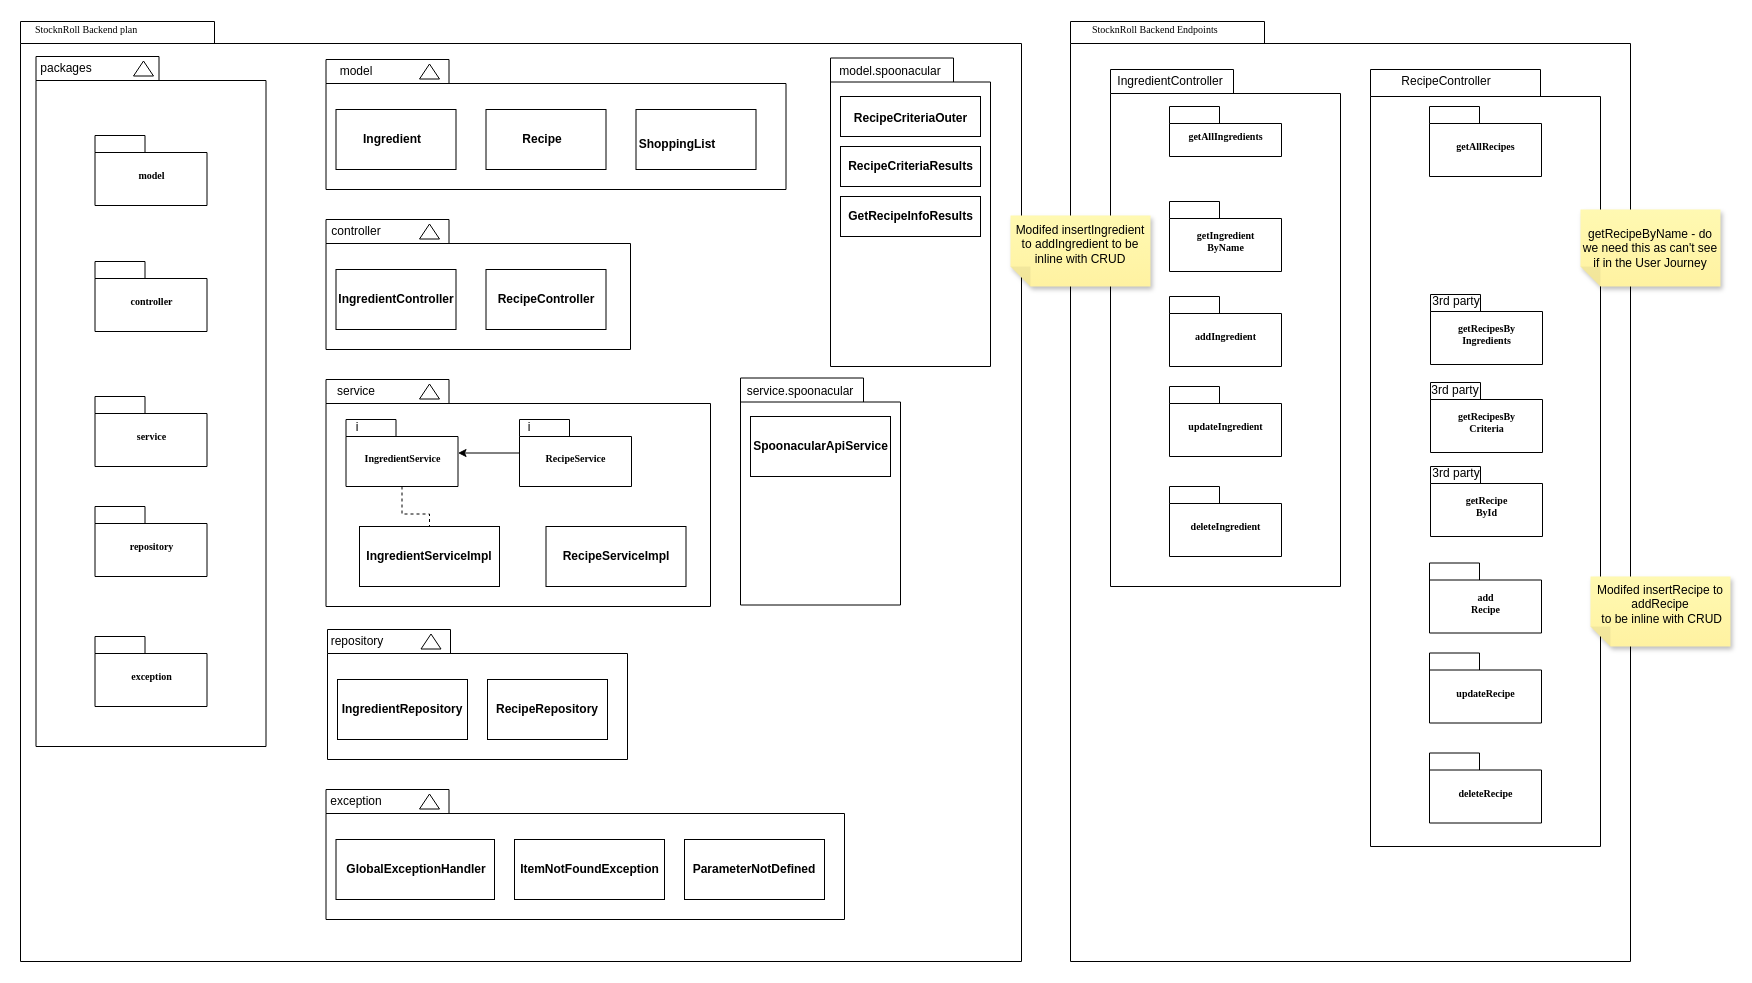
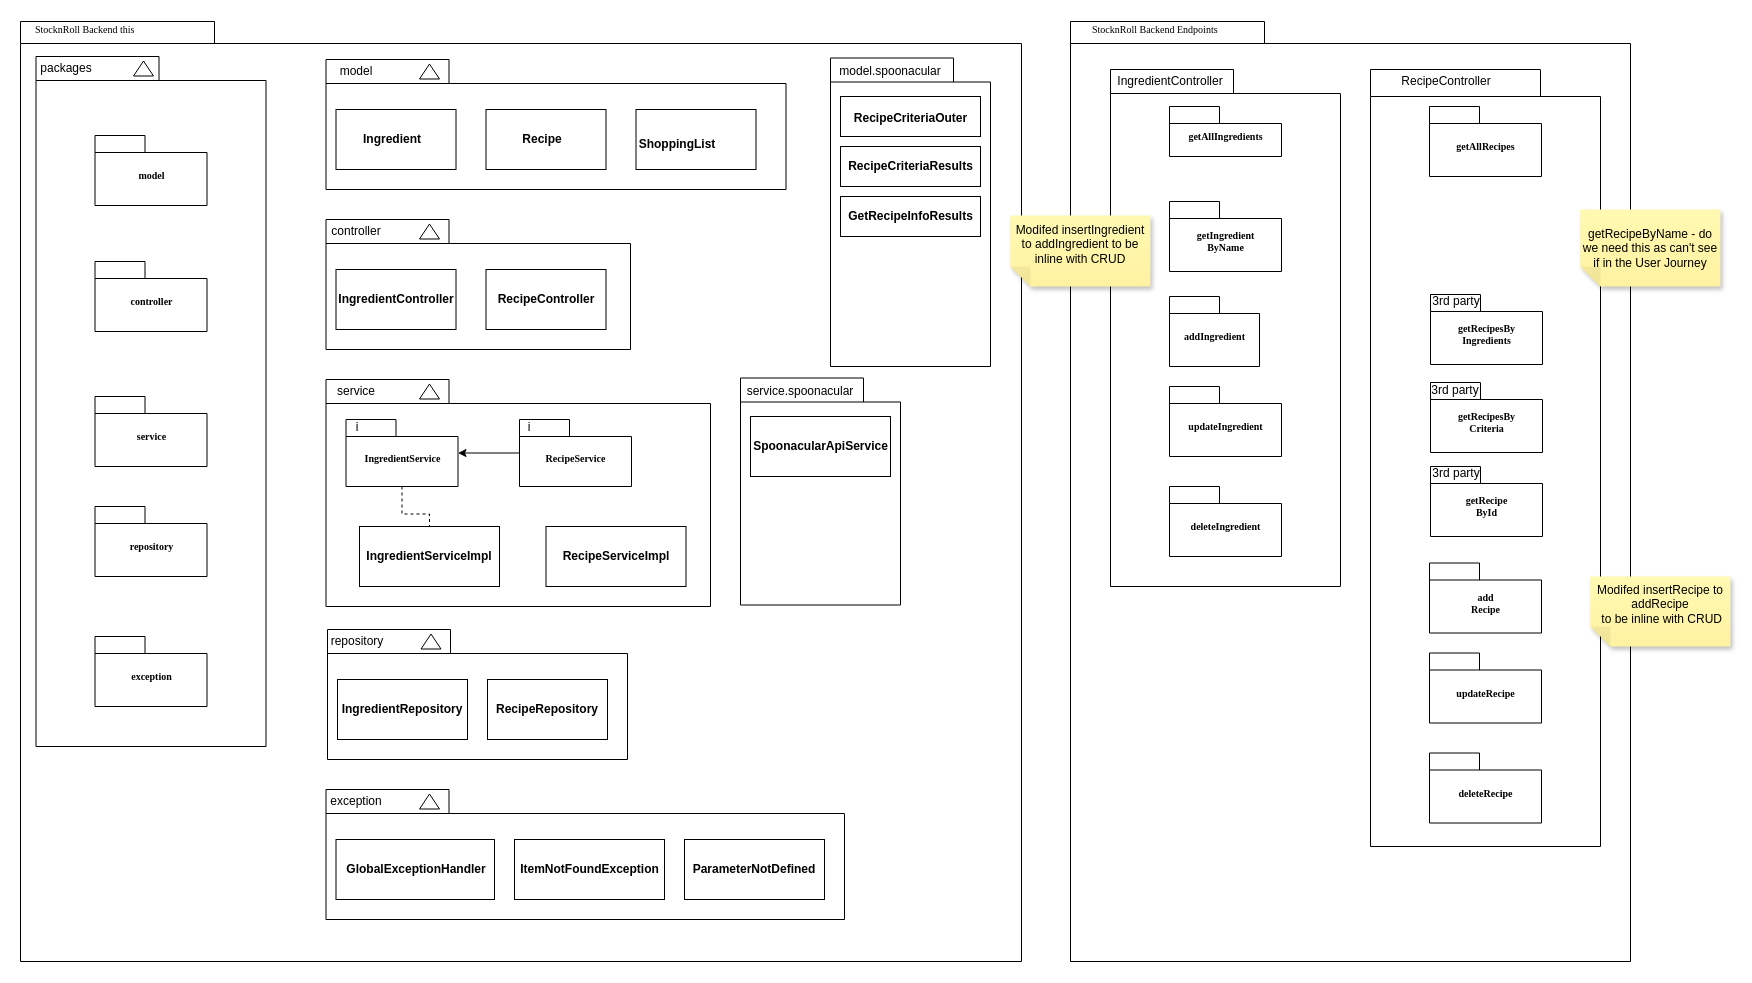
node "StocknRoll Backend plan": label "StocknRoll Backend plan" -> "StocknRoll Backend this"
node "addIngredient": size 112x70 -> 90x70
